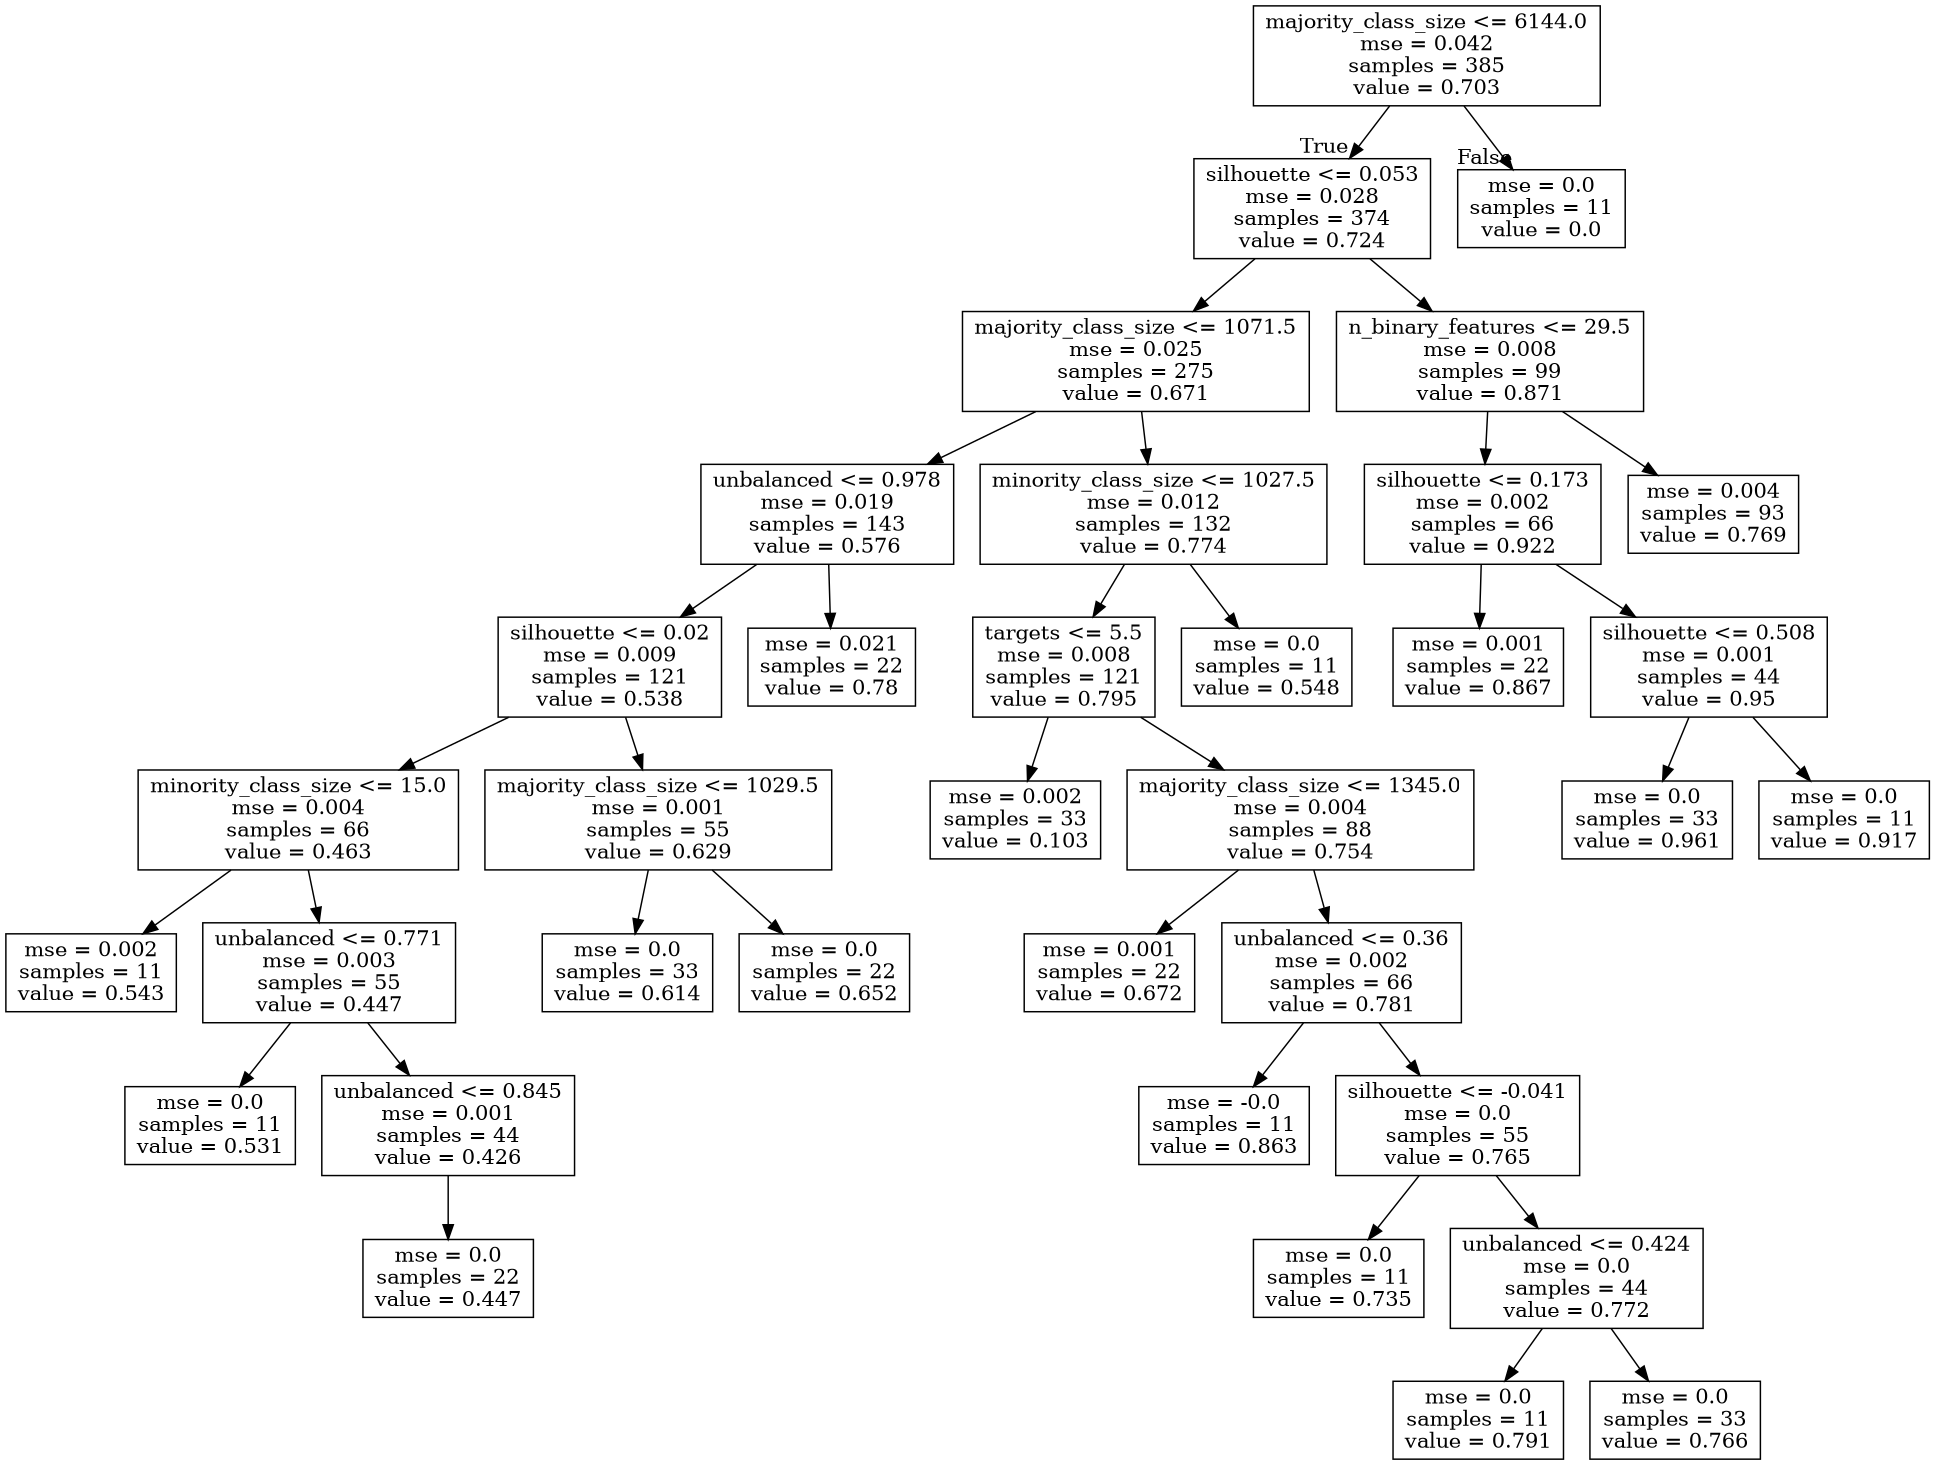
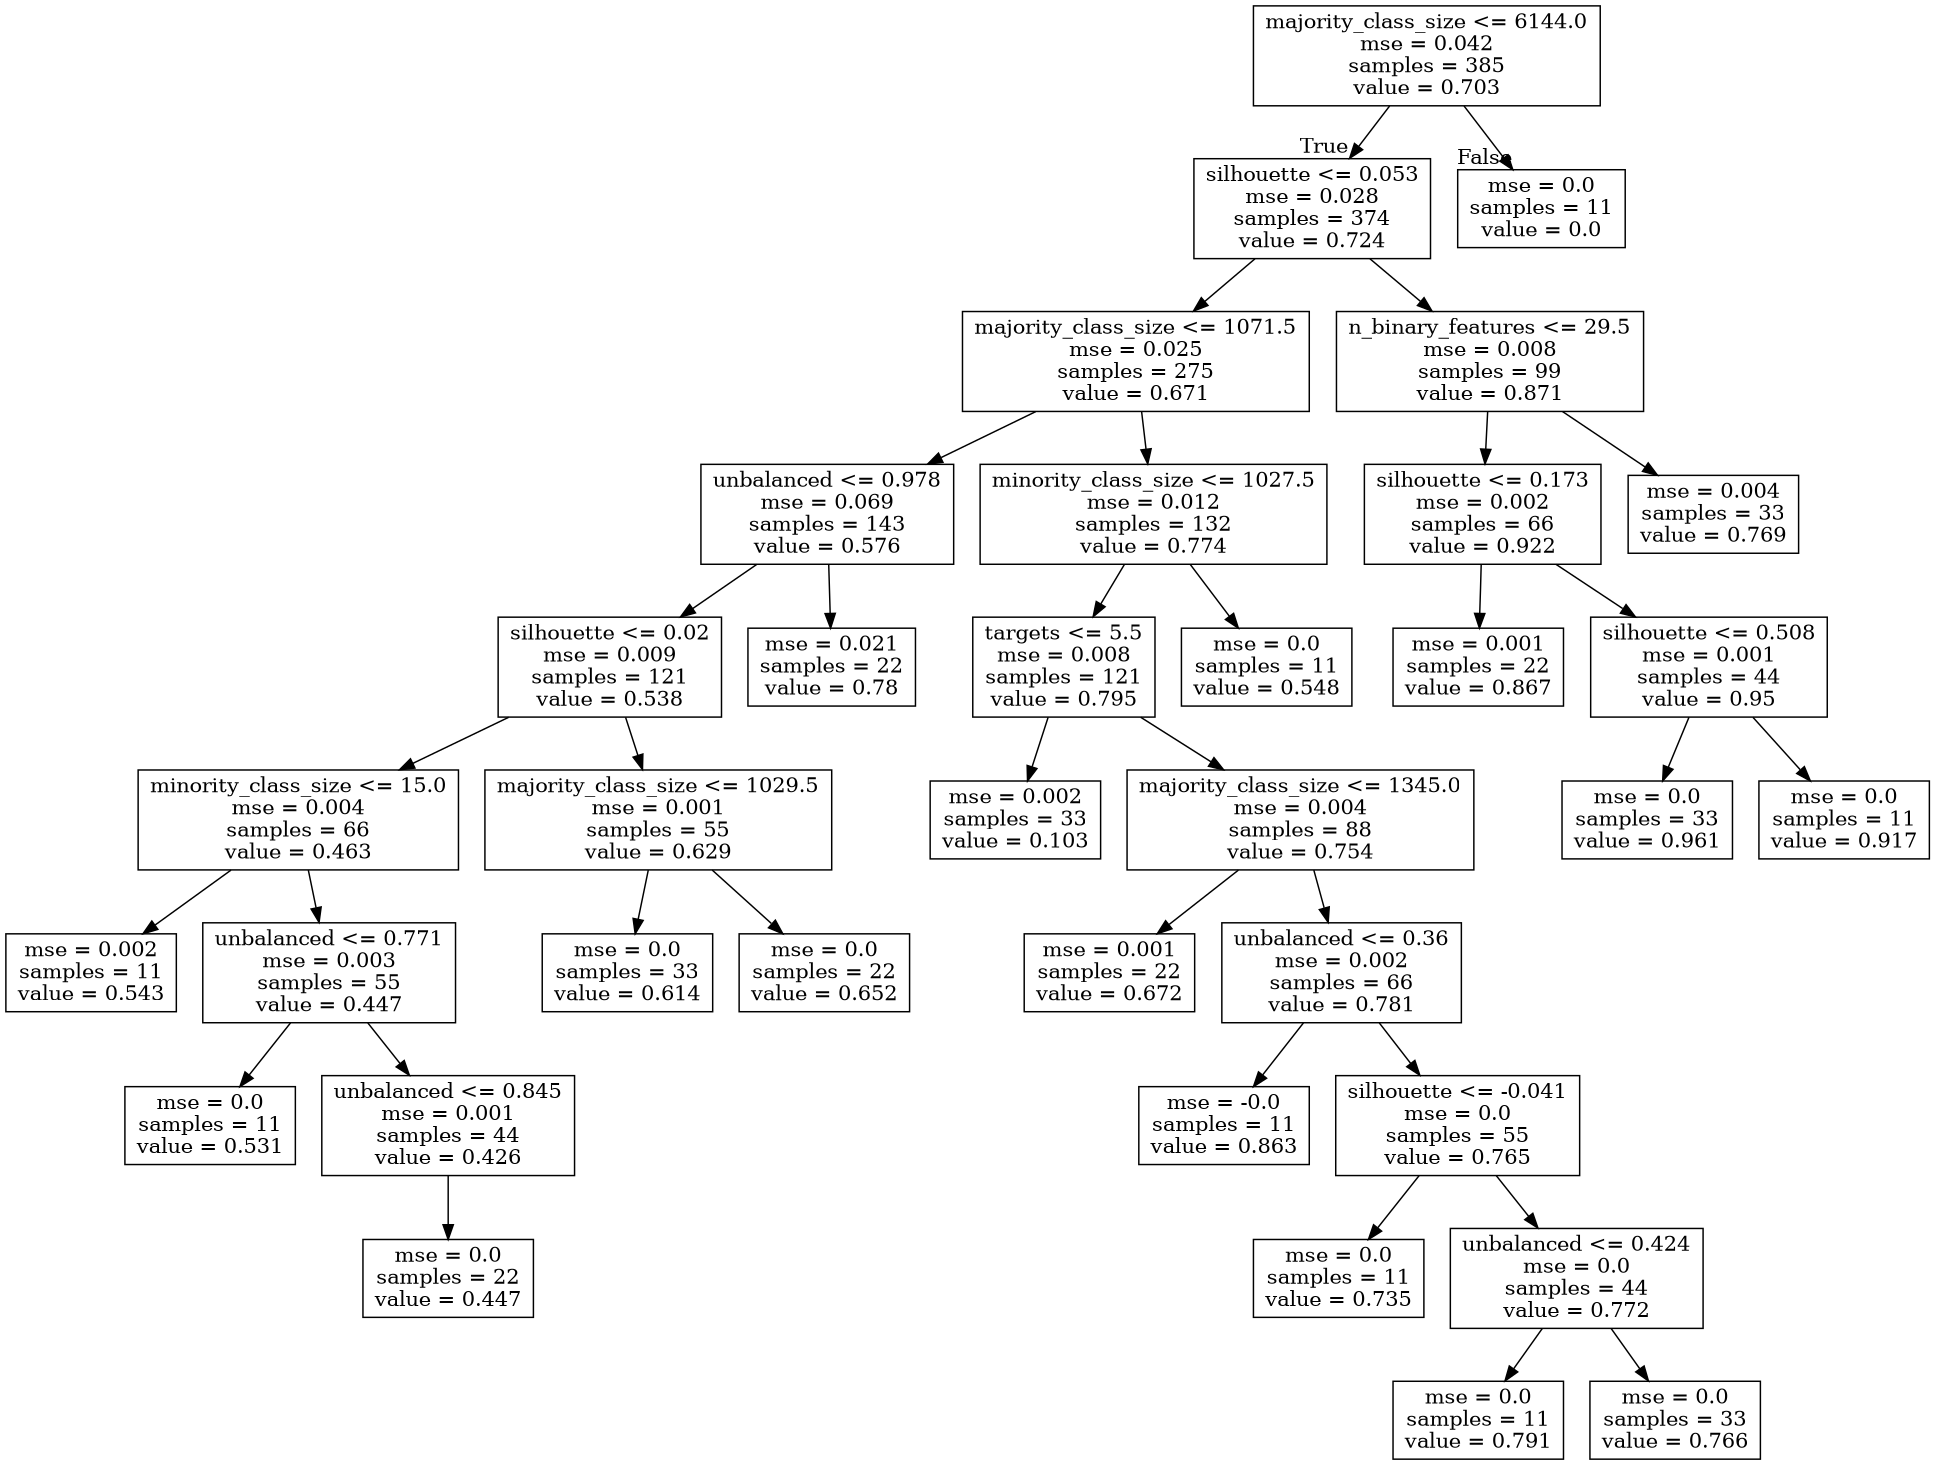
node "unbalanced <= 0.978 mse = 0.019 samples = 143 value = 0.576": label "unbalanced <= 0.978 mse = 0.019 samples = 143 value = 0.576" -> "unbalanced <= 0.978 mse = 0.069 samples = 143 value = 0.576"
node "mse = 0.004 samples = 93 value = 0.769": label "mse = 0.004 samples = 93 value = 0.769" -> "mse = 0.004 samples = 33 value = 0.769"
